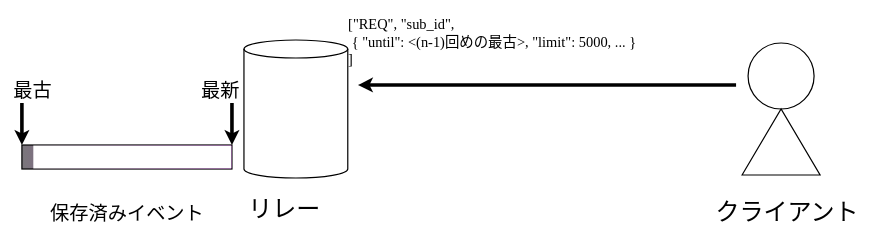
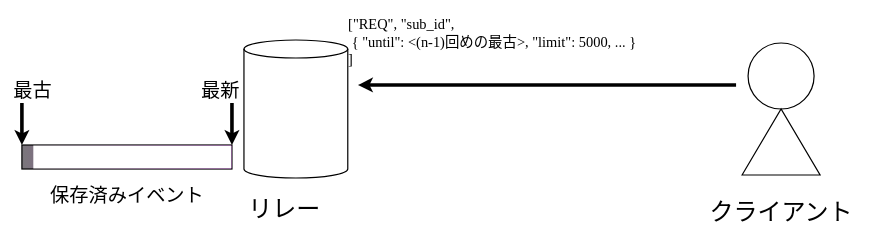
node "クライアント": moved (787, 211) -> (781, 211)
node "保存済みイベント": moved (127, 214) -> (127, 196)
